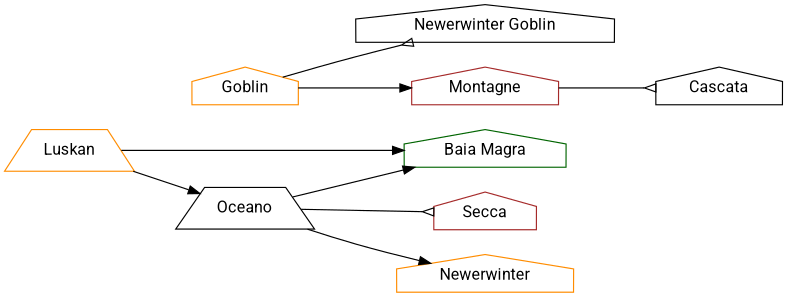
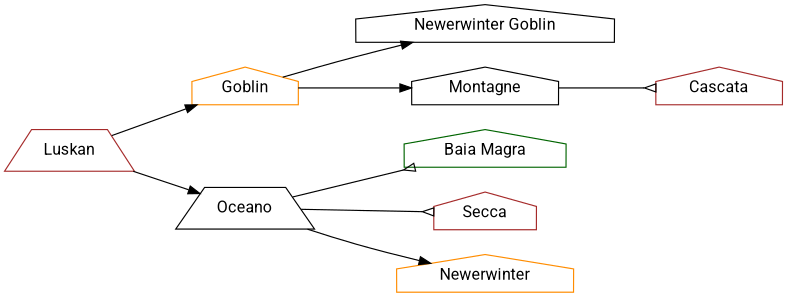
edge "Goblin" -> "Newerwinter Goblin": arrowhead oinv -> normal
node "Montagne": color brown -> black
node "Cascata": color black -> brown
node "Luskan": color darkorange -> brown
edge "Luskan" -> "Baia Magra": now "Luskan" -> "Goblin"
edge "Oceano" -> "Baia Magra": arrowhead normal -> oinv
